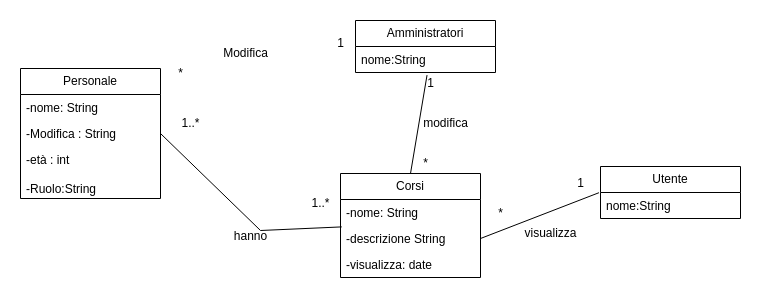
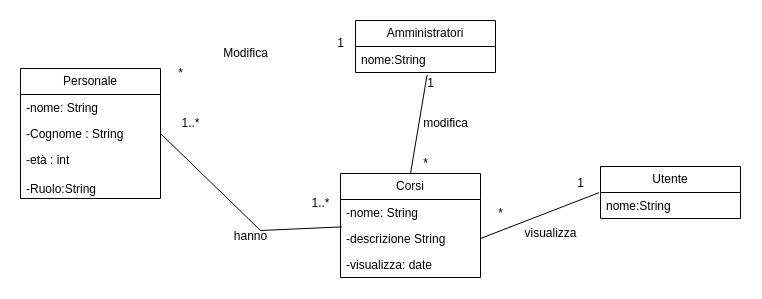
node "-Modifica : String": label "-Modifica : String" -> "-Cognome : String"
